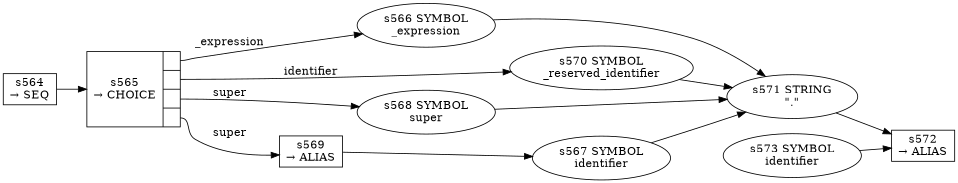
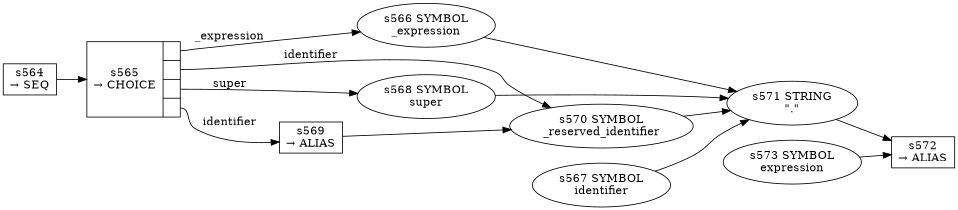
edge "s565" -> "s569 → ALIAS": label "super" -> "identifier"
edge "s569 → ALIAS" -> "s567 SYMBOL identifier": now "s569 → ALIAS" -> "s570 SYMBOL _reserved_identifier"
node "s573 SYMBOL identifier": label "s573 SYMBOL identifier" -> "s573 SYMBOL expression"
